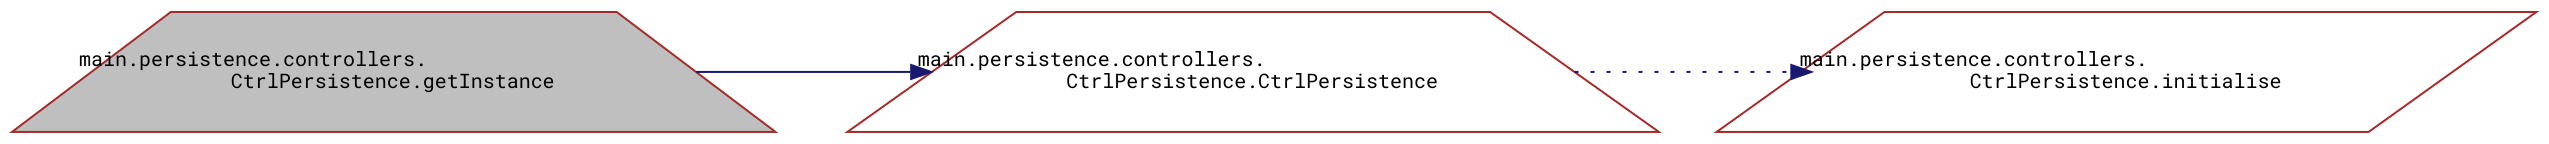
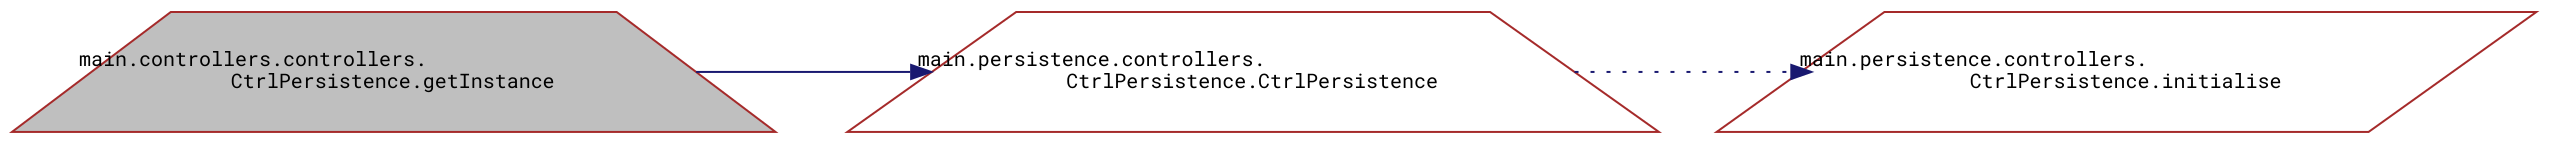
node "main.persistence.controllers. CtrlPersistence.getInstance": label "main.persistence.controllers. CtrlPersistence.getInstance" -> "main.controllers.controllers. CtrlPersistence.getInstance"
